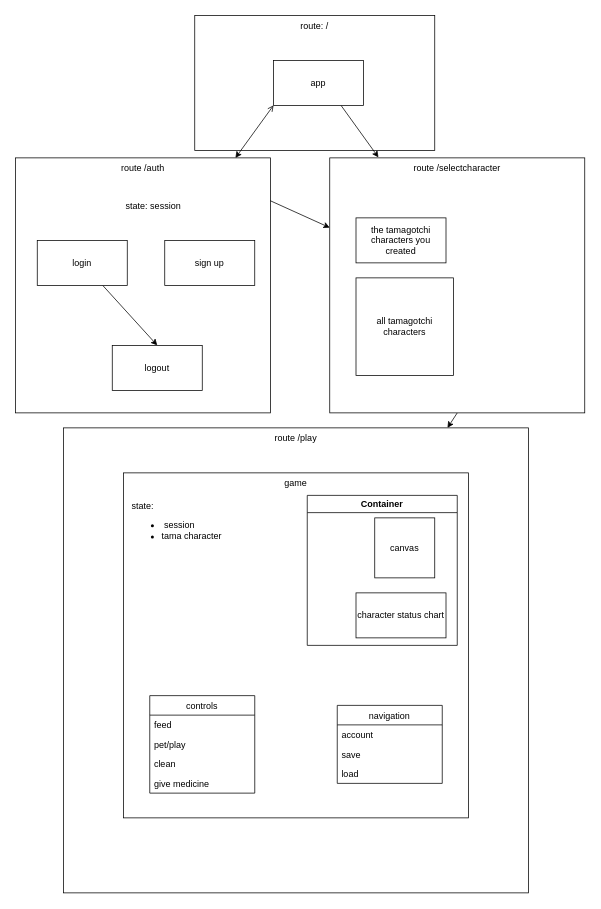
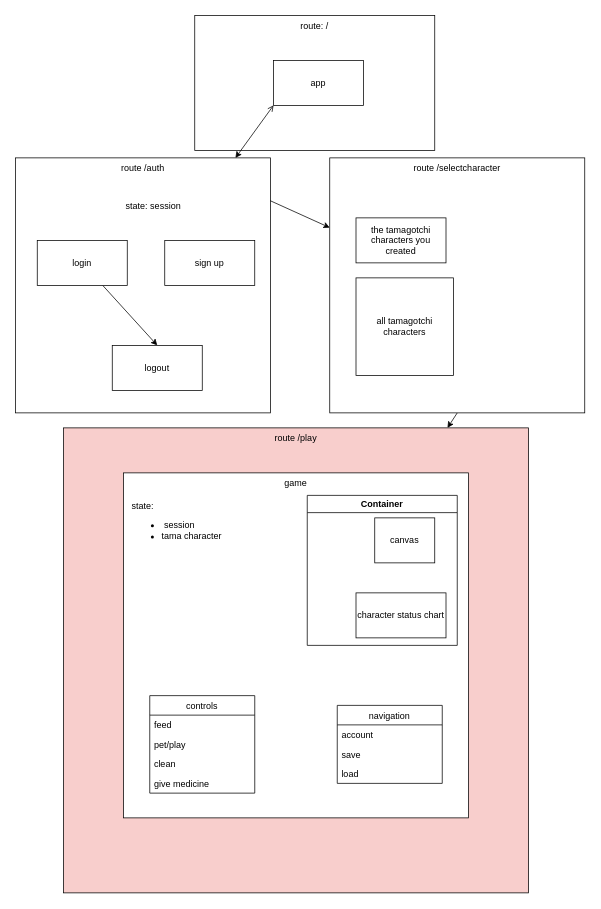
edge "app" -> "route /selectcharacter": removed
node "route /play": fillcolor #ffffff -> #f8cecc
node "canvas": size 60x60 -> 60x45
